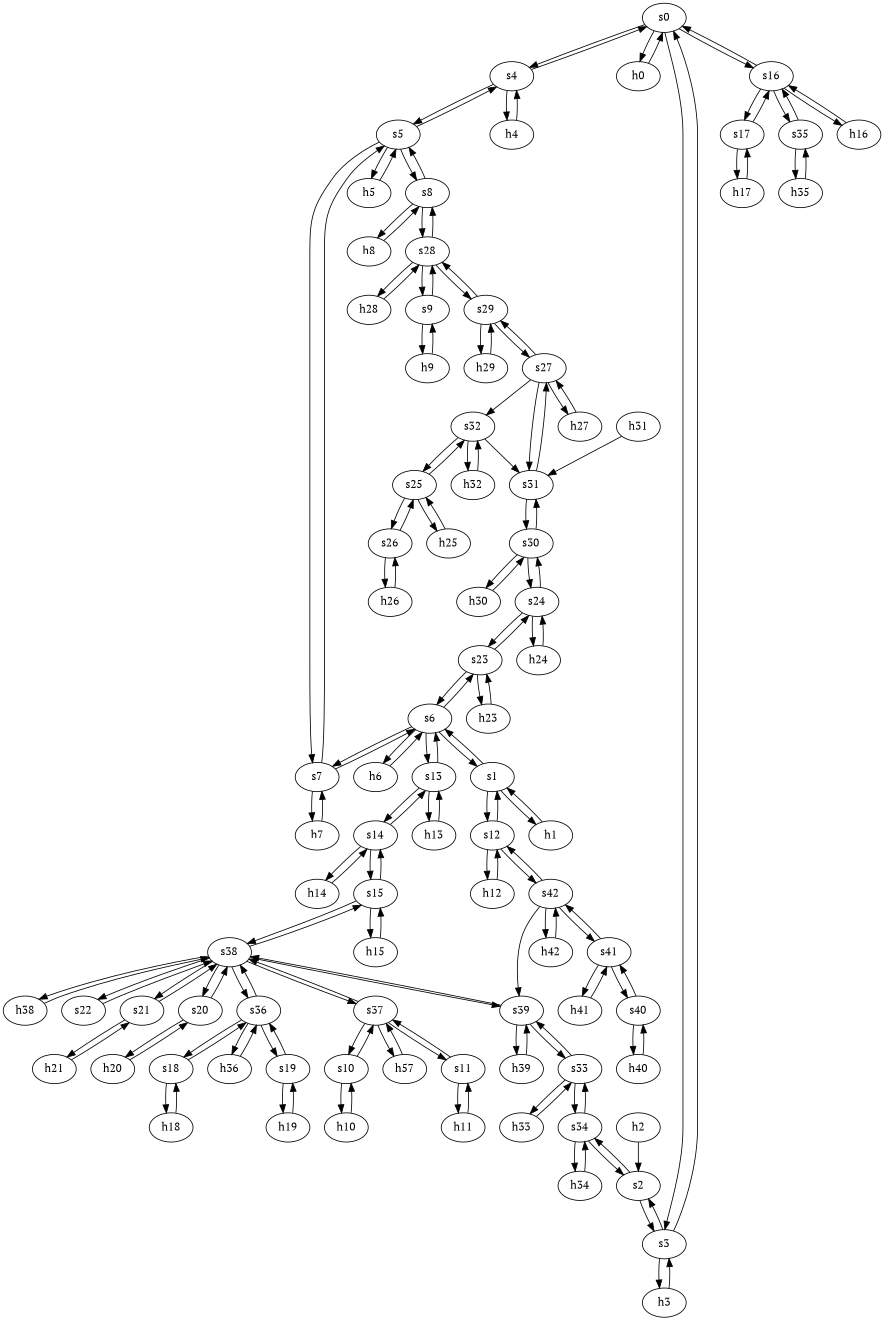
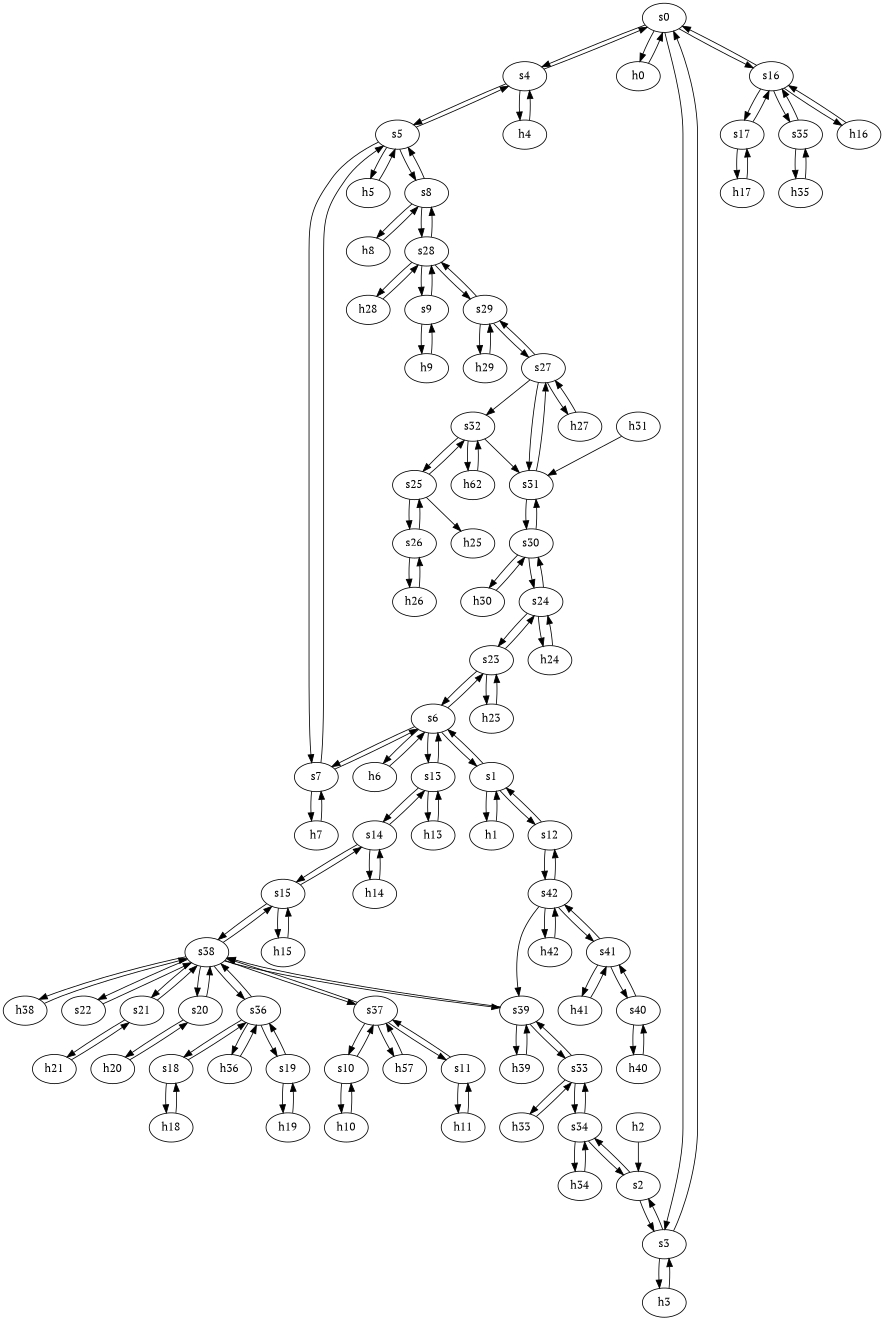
node "h32": label "h32" -> "h62"
edge "h25" -> "s25": removed
node "h12": removed
